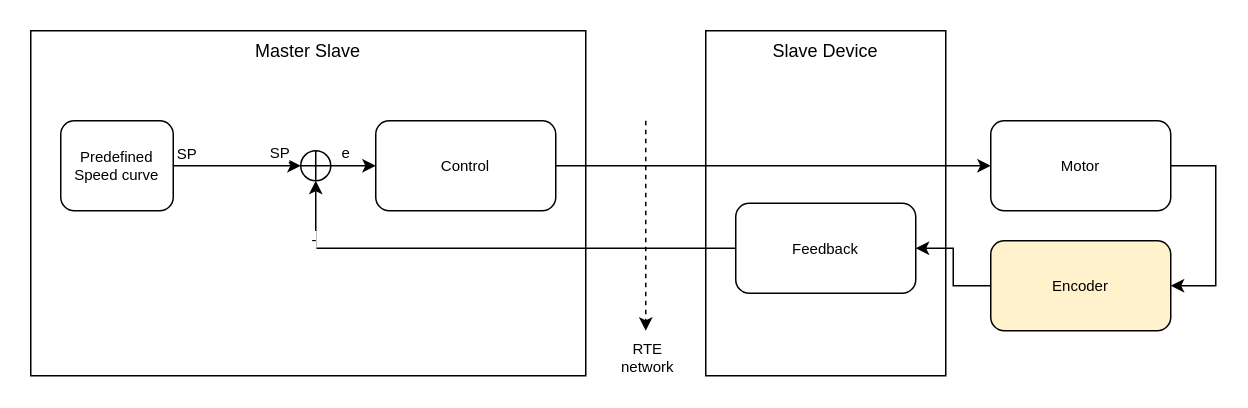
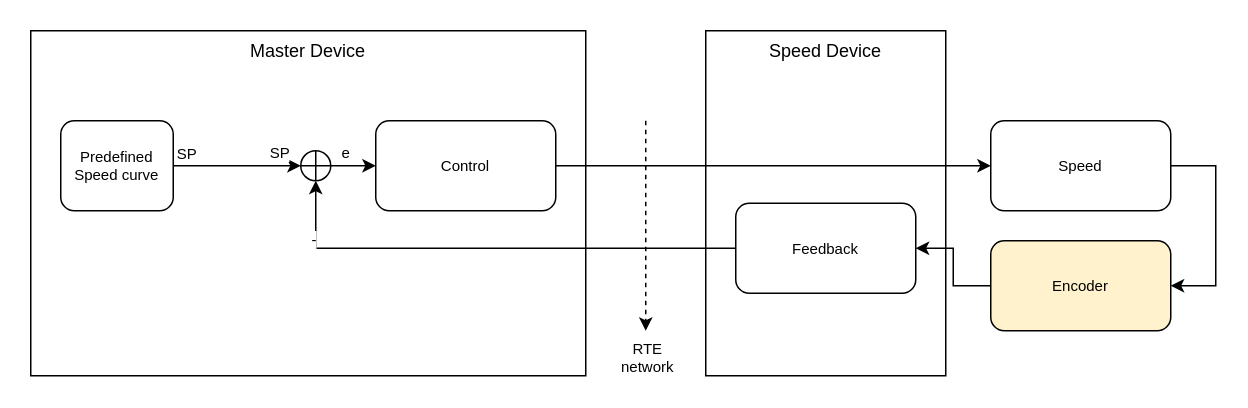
node "Master Slave": label "Master Slave" -> "Master Device"
node "Slave Device": label "Slave Device" -> "Speed Device"
node "Motor": label "Motor" -> "Speed"
